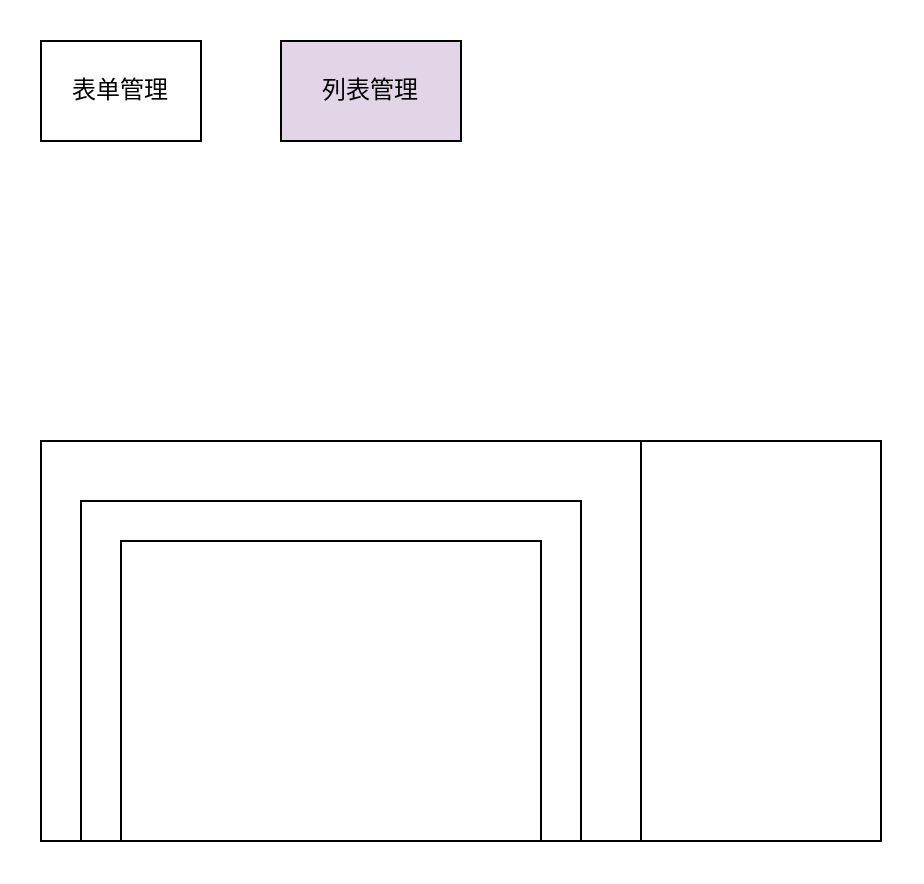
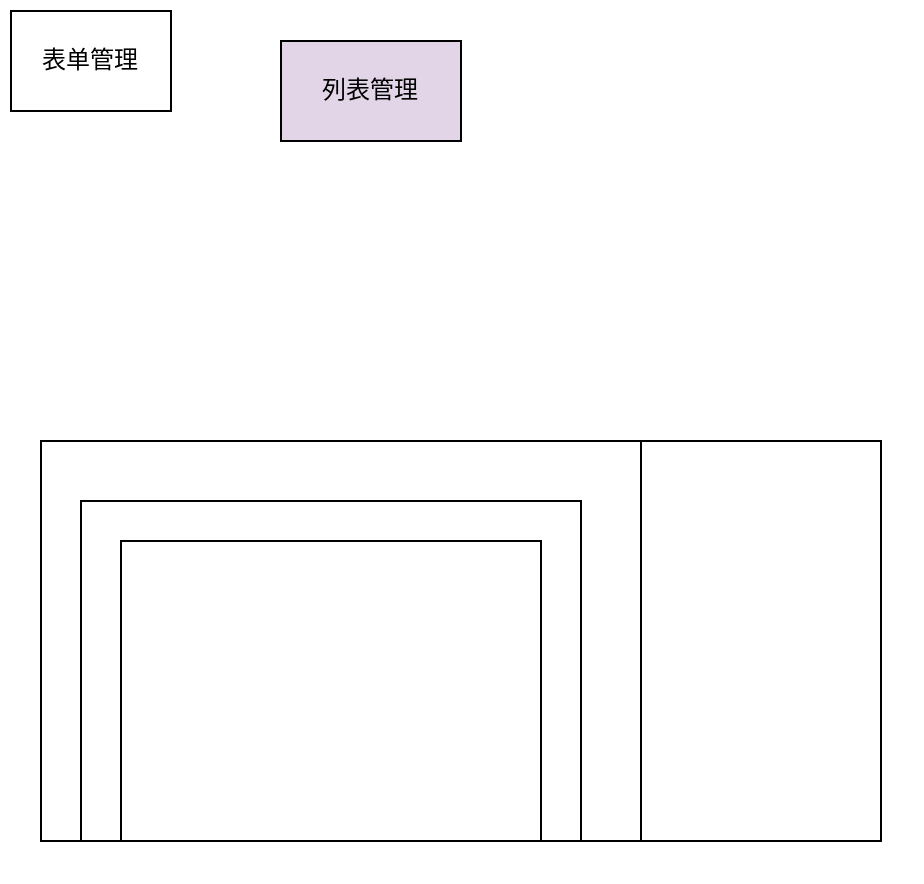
node "表单管理": moved (121, 91) -> (91, 61)
